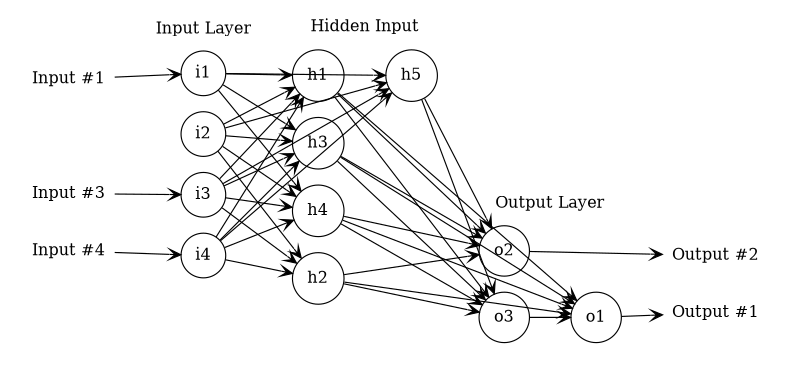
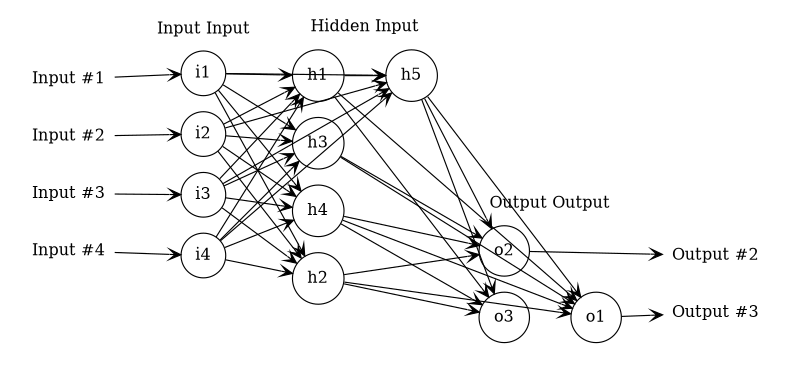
cluster "Input Layer": label "Input Layer" -> "Input Input"
node "Input #2": added
edge "h1" -> "o2": now "h1" -> "h5"
edge "i1" -> "h2": added
cluster "Output Layer": label "Output Layer" -> "Output Output"
edge "h3" -> "o3": removed
node "Output #1": label "Output #1" -> "Output #3"
edge "o3" -> "o1": now "h5" -> "o1"
